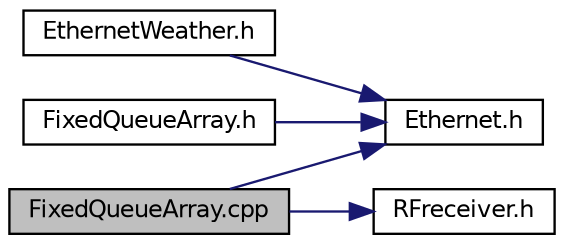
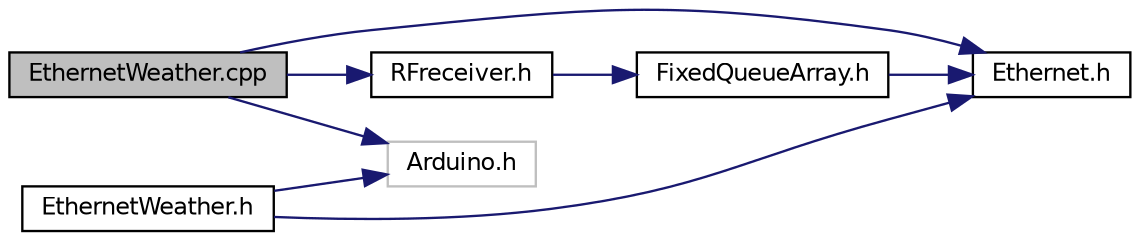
edge "RFreceiver.h" -> "FixedQueueArray.h": added
node "Arduino.h": added
node "FixedQueueArray.cpp": label "FixedQueueArray.cpp" -> "EthernetWeather.cpp"
